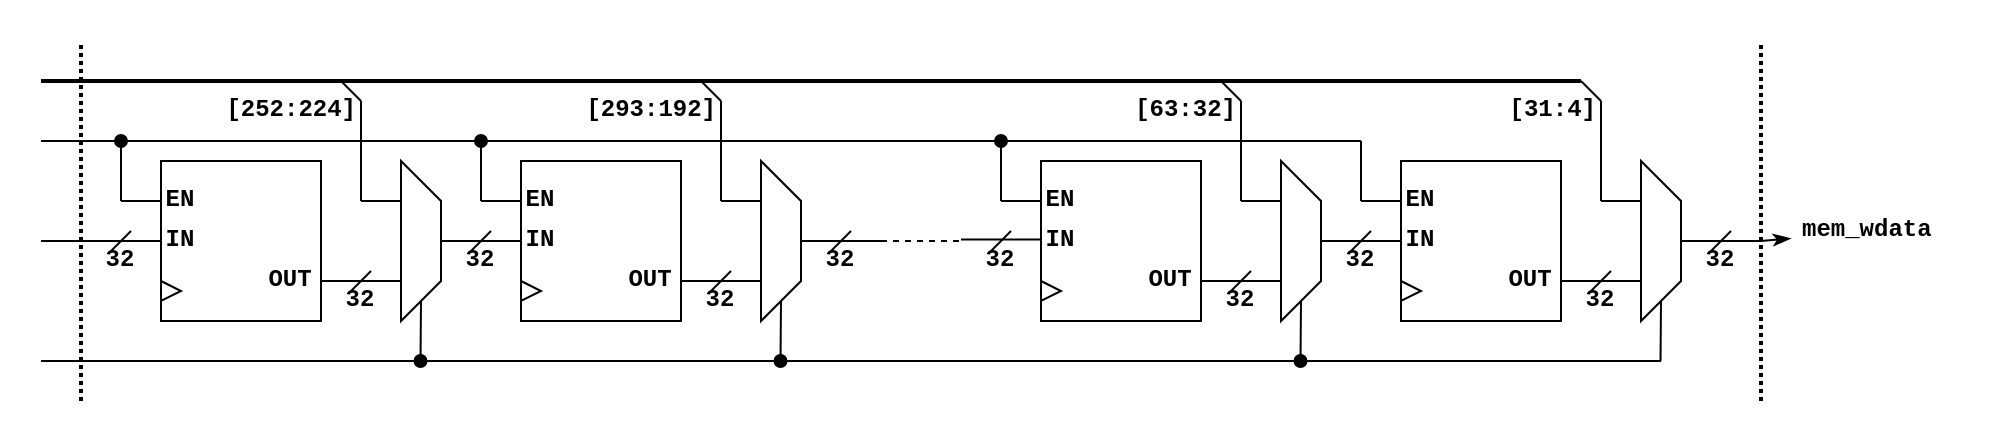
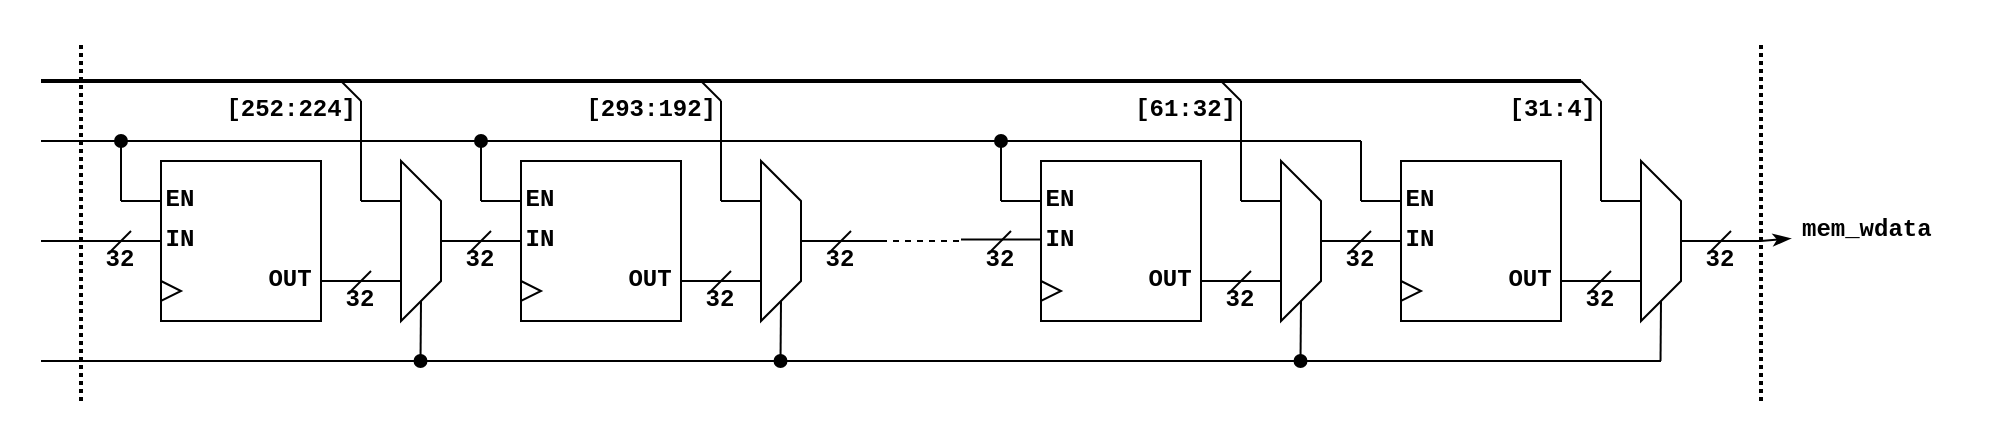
node "[63:32]": label "[63:32]" -> "[61:32]"
